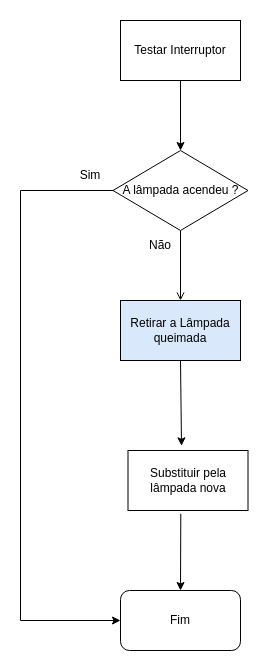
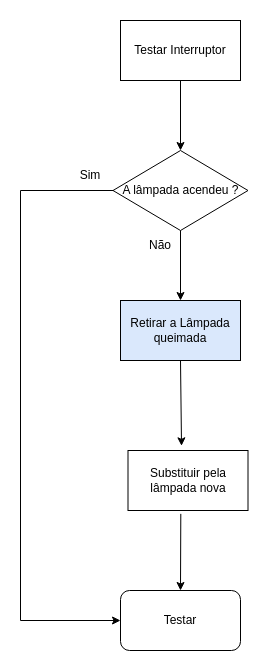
edge "A lâmpada acendeu ?" -> "Retirar a Lâmpada queimada": arrowhead open -> classic
node "Fim": label "Fim" -> "Testar"
